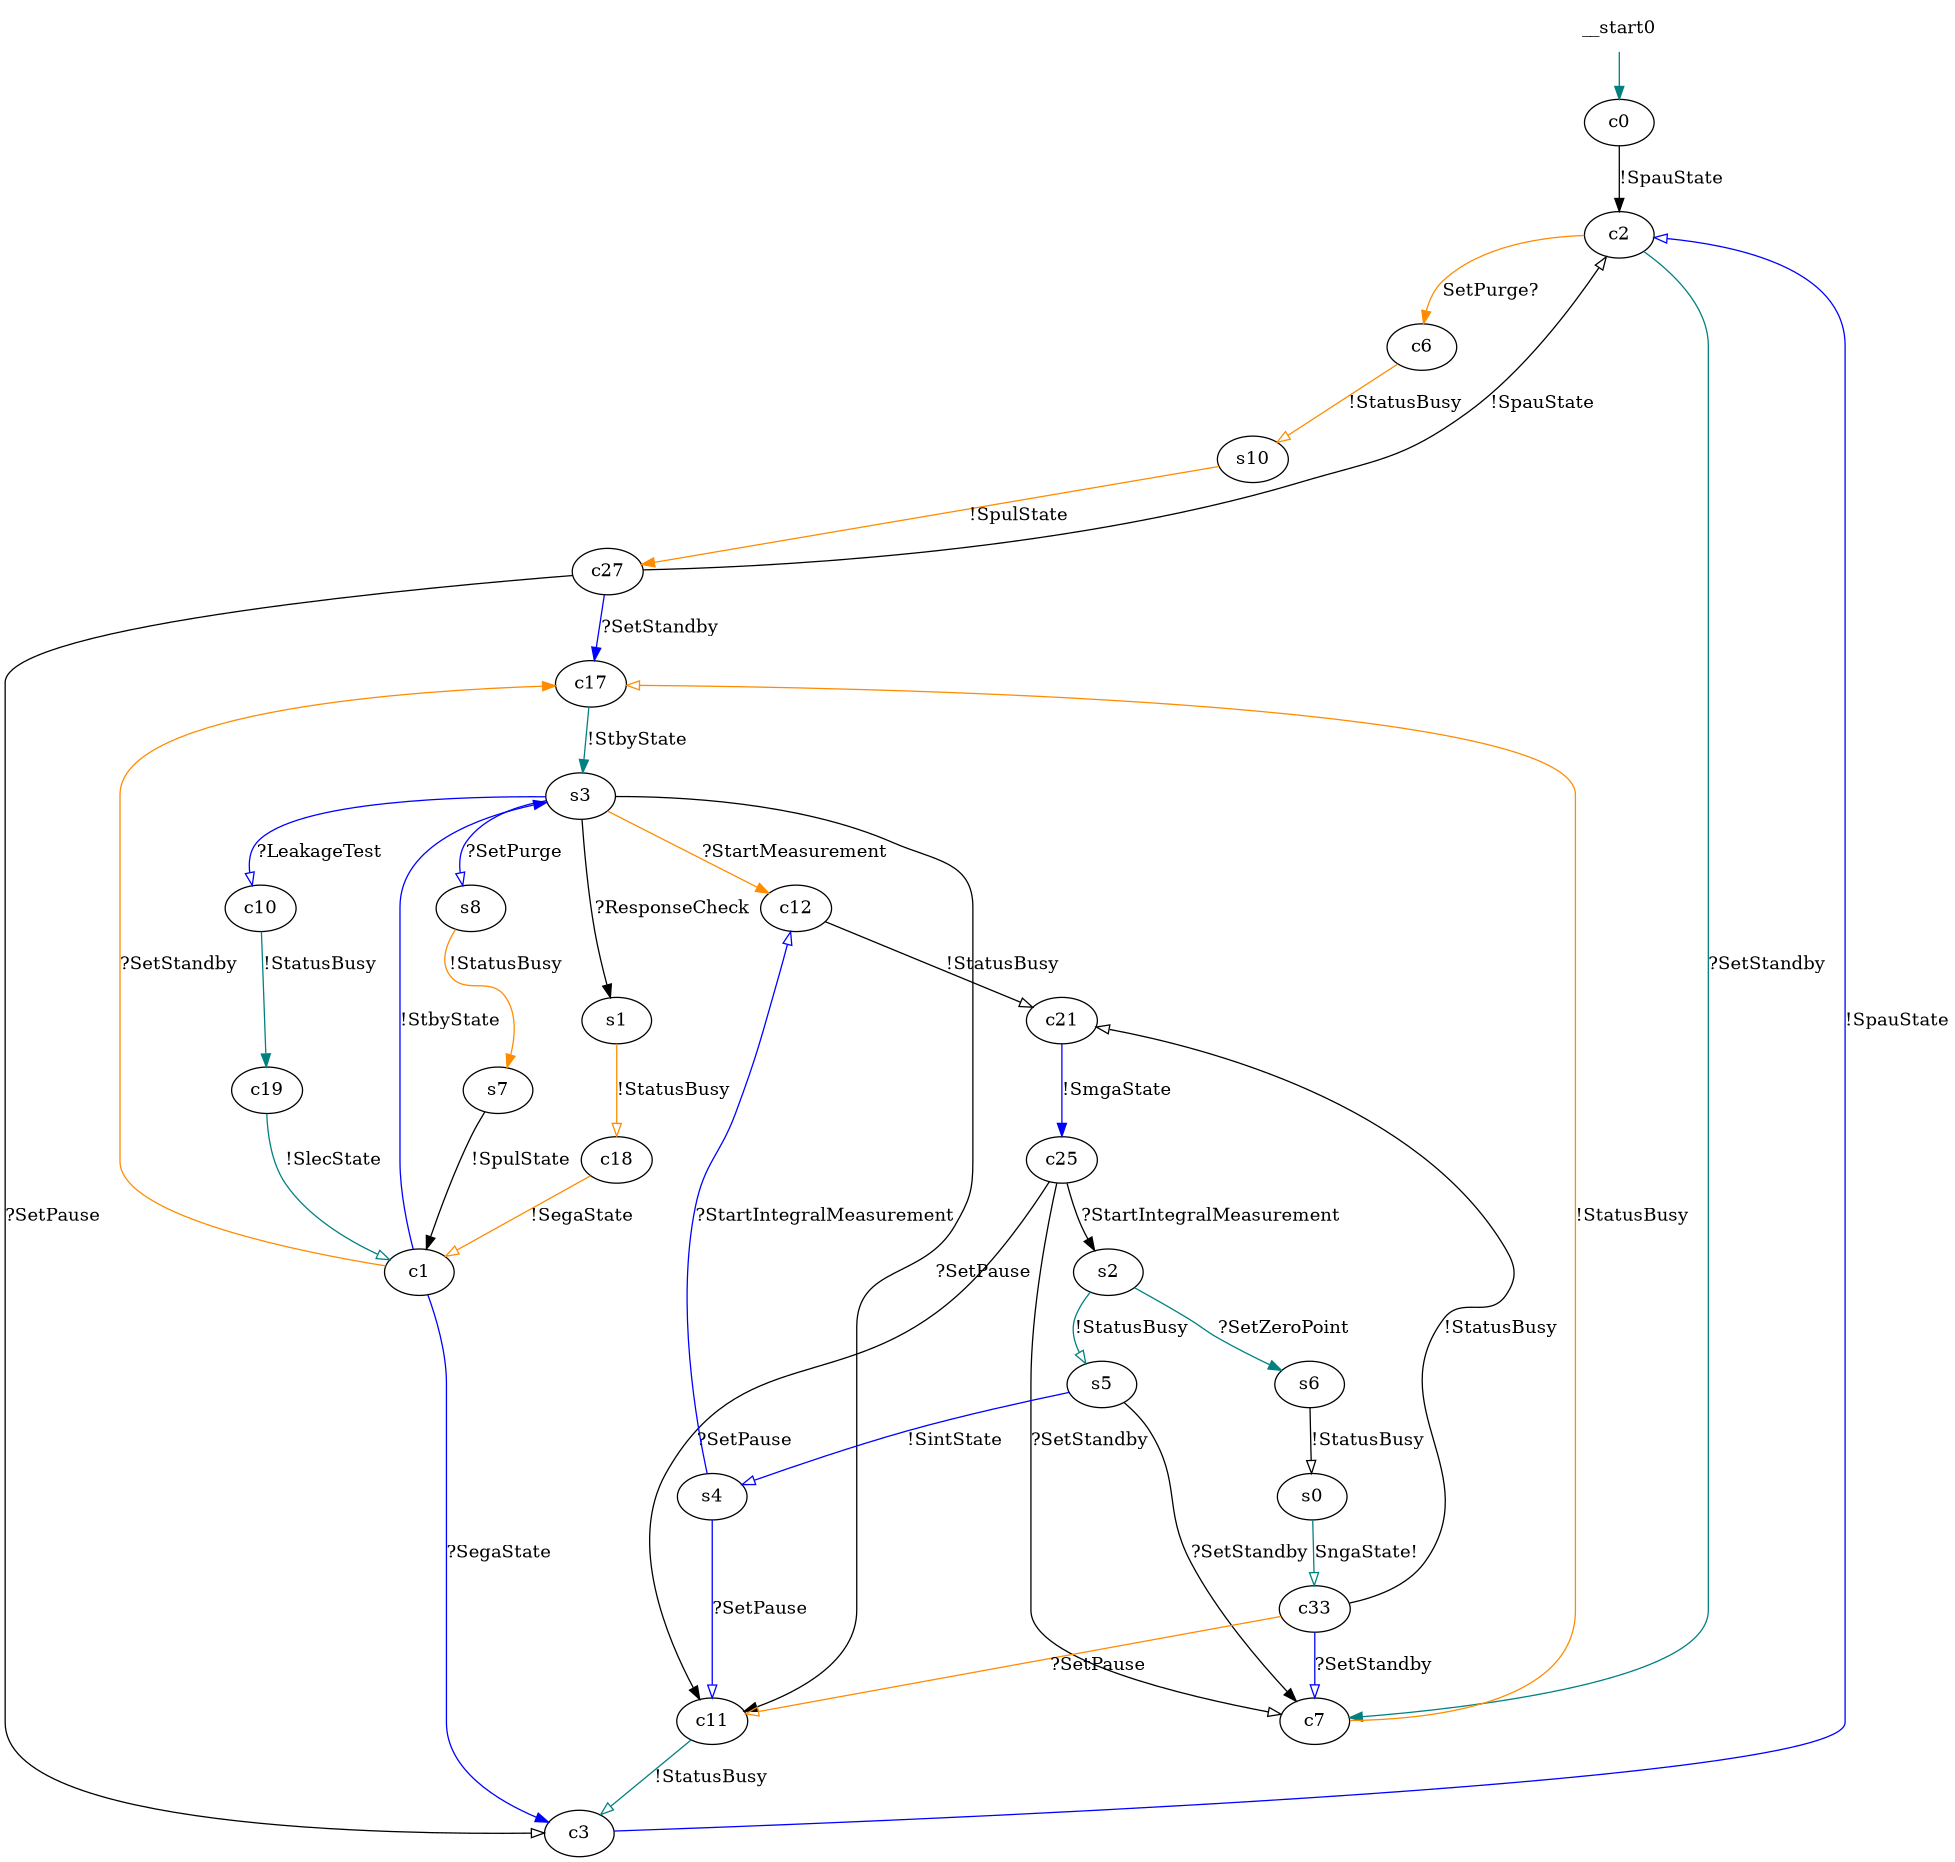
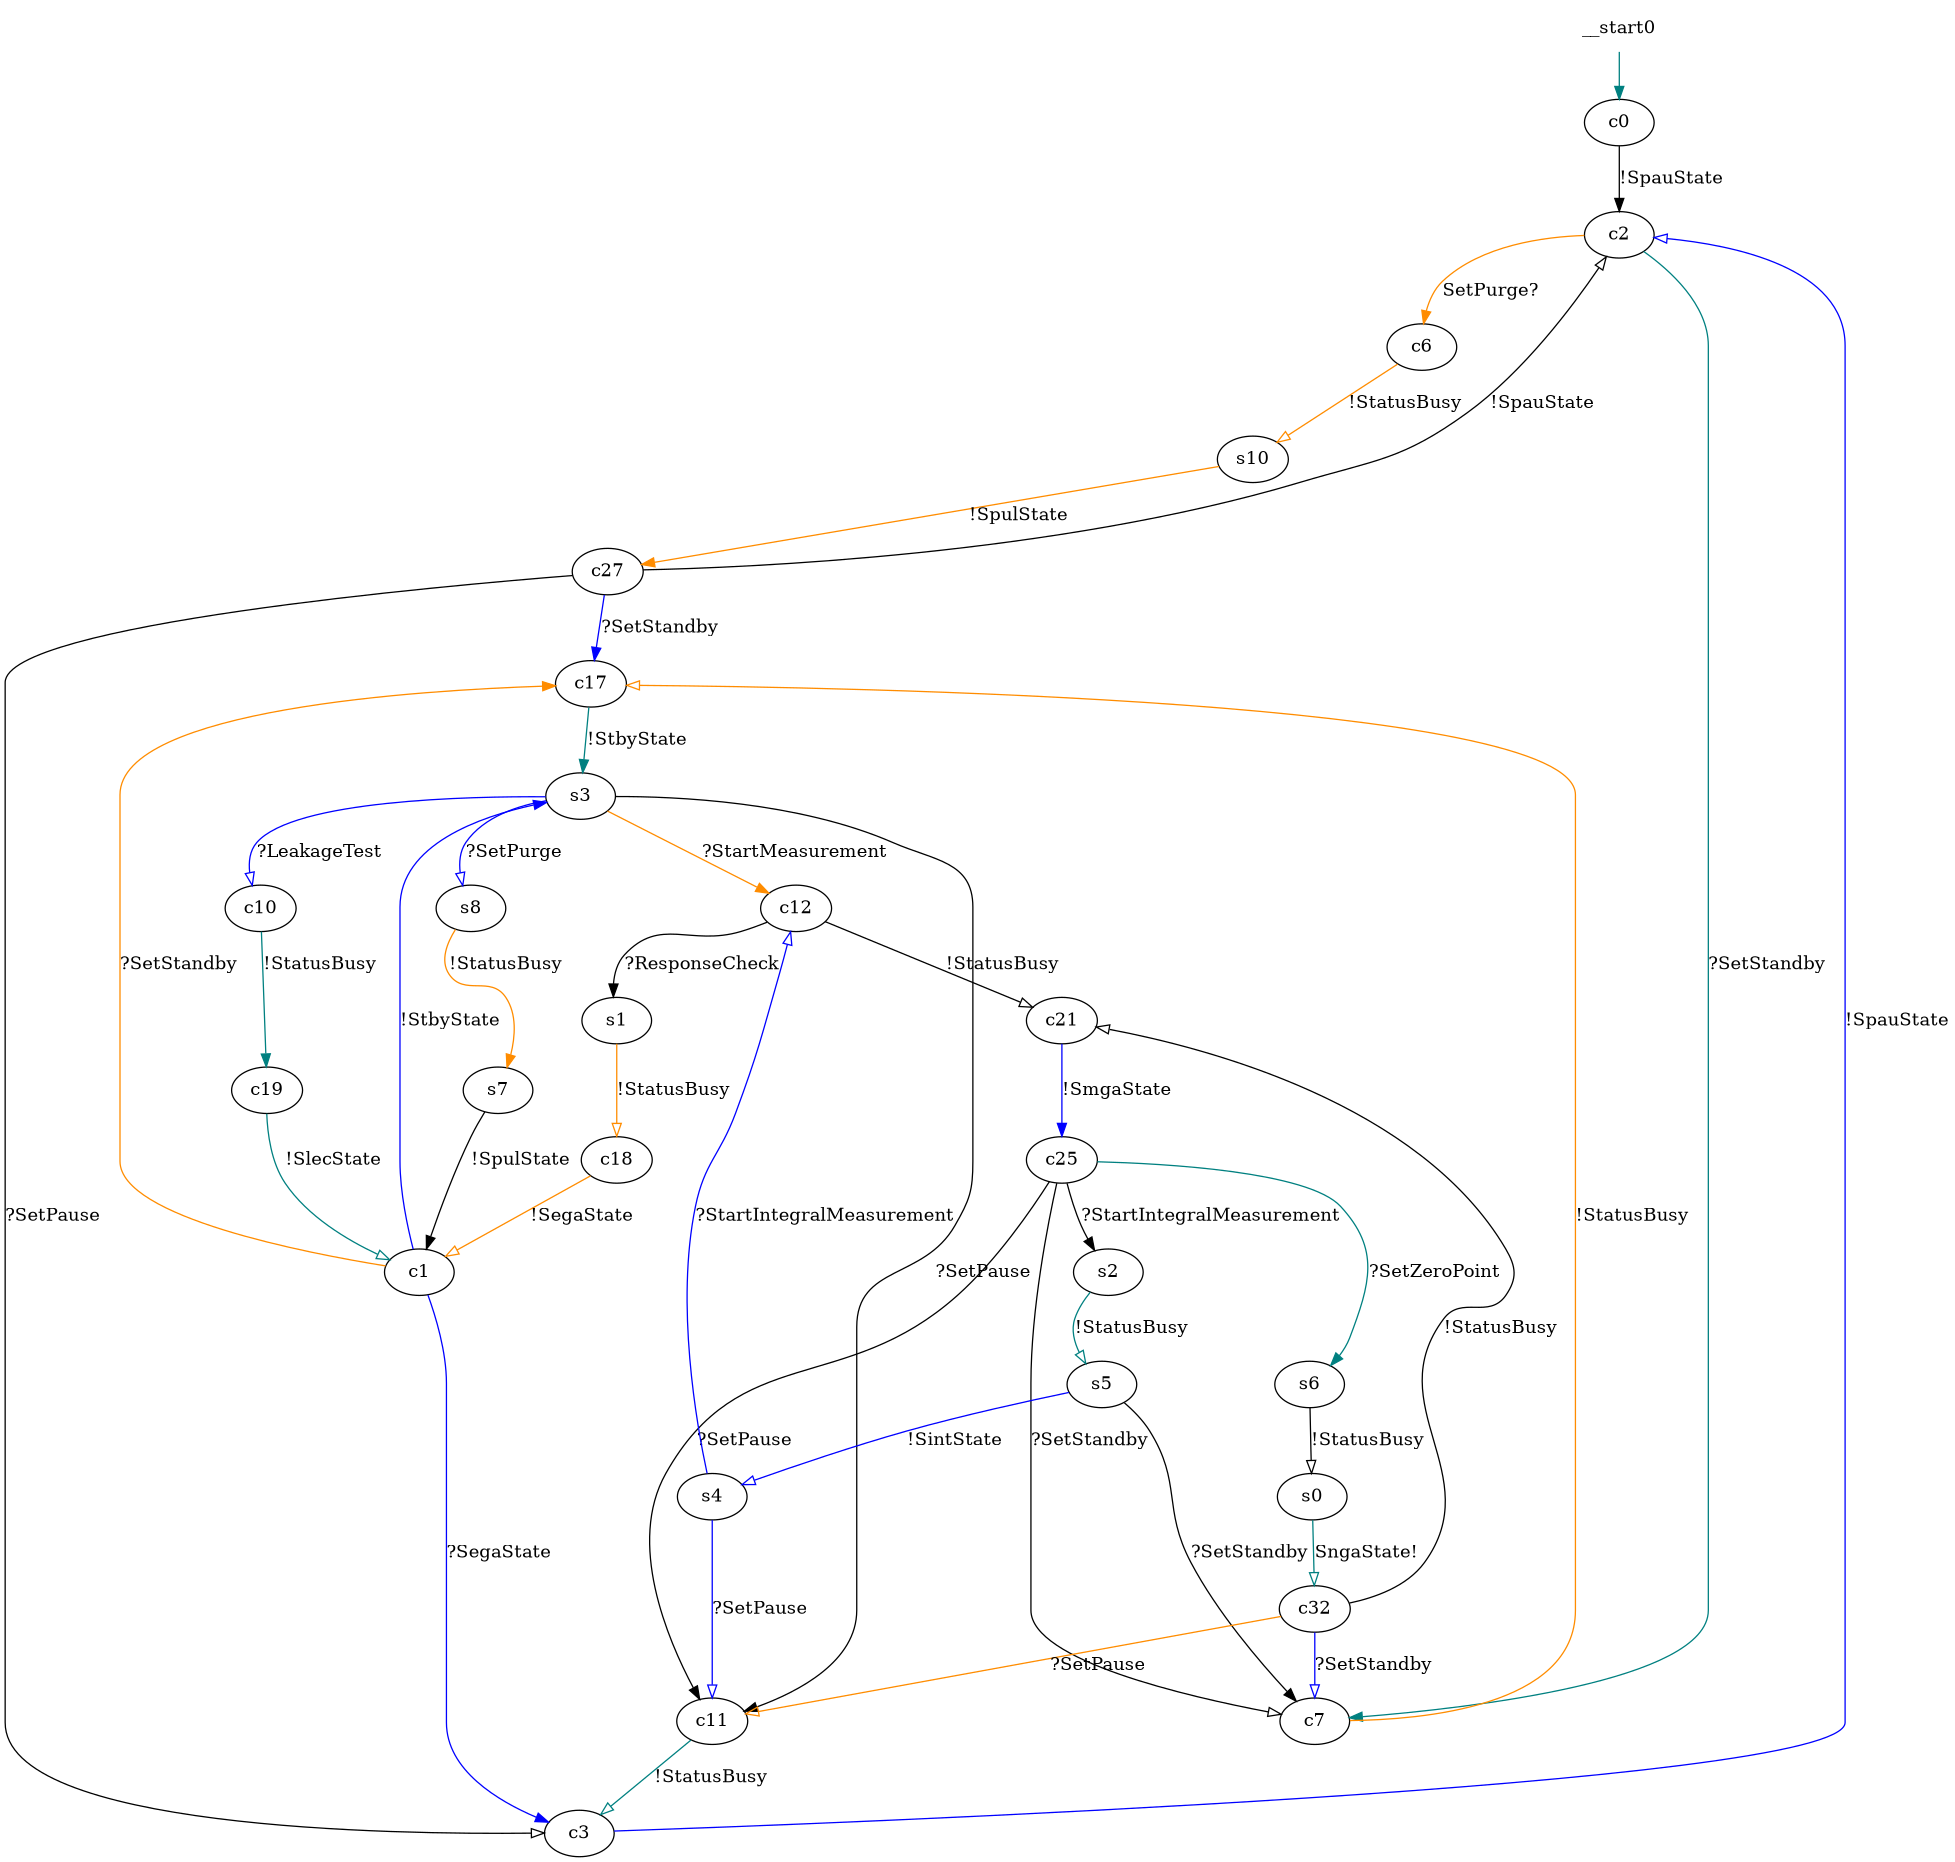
edge "s3" -> "s1": now "c12" -> "s1"
edge "s2" -> "s6": now "c25" -> "s6"
node "c33": label "c33" -> "c32"
